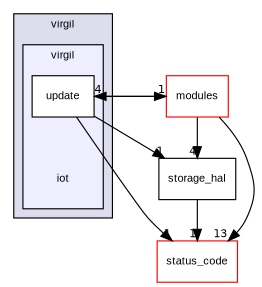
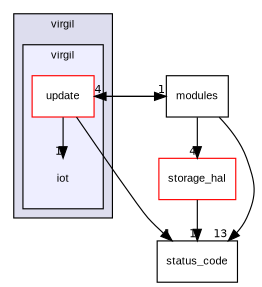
node "update": color black -> red
node "modules": color red -> black
edge "update" -> "storage_hal": now "update" -> "iot"
node "storage_hal": color black -> red
node "status_code": color red -> black
